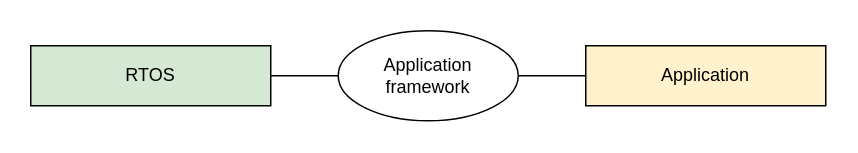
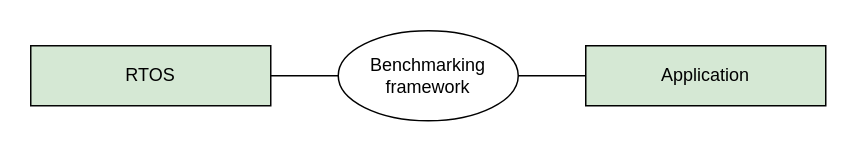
node "Application framework": label "Application framework" -> "Benchmarking framework"
node "Application": fillcolor #fff2cc -> #d5e8d4
